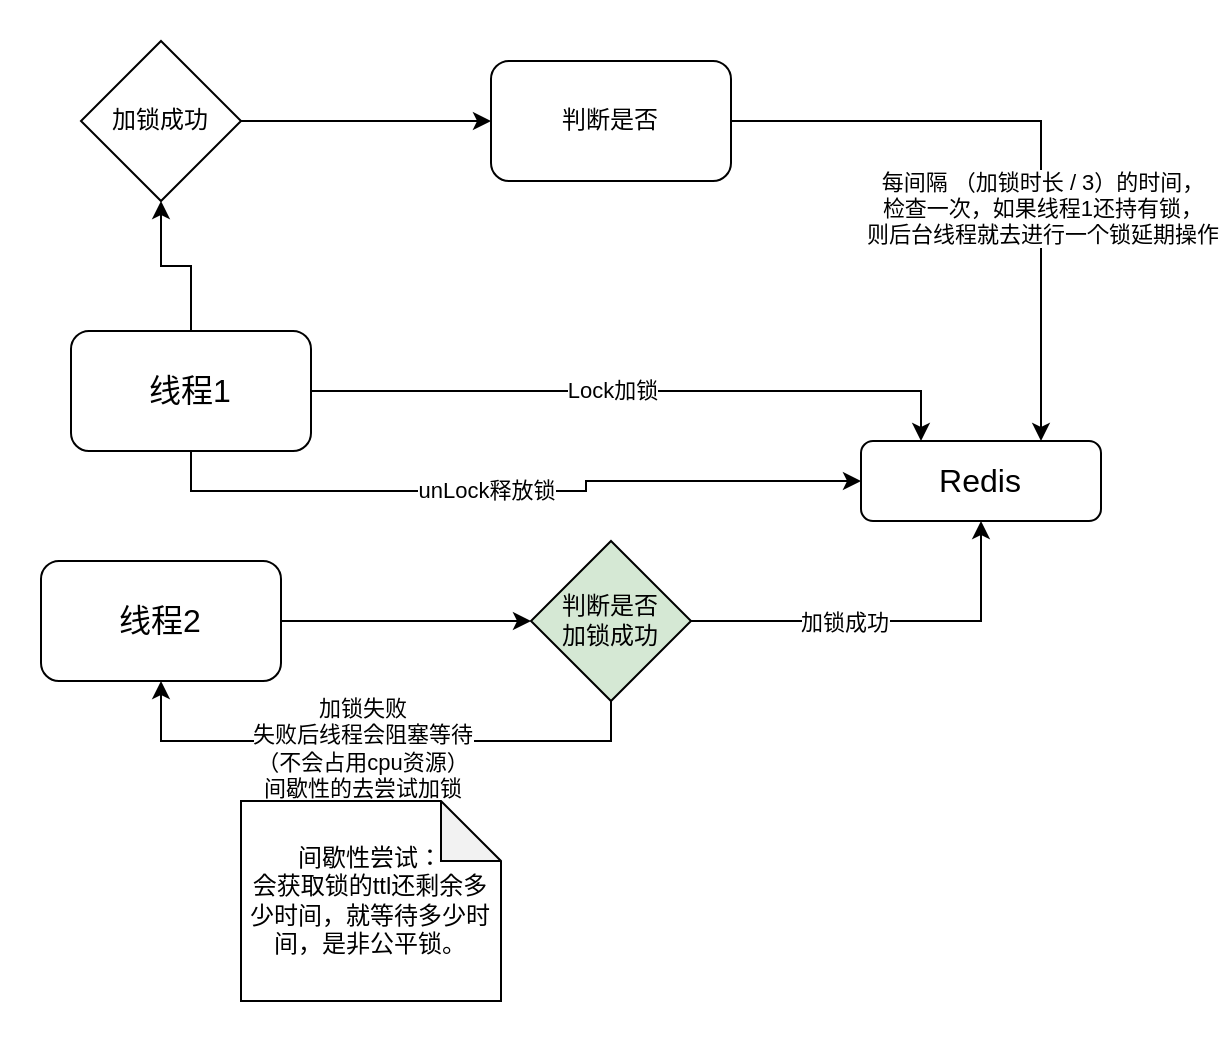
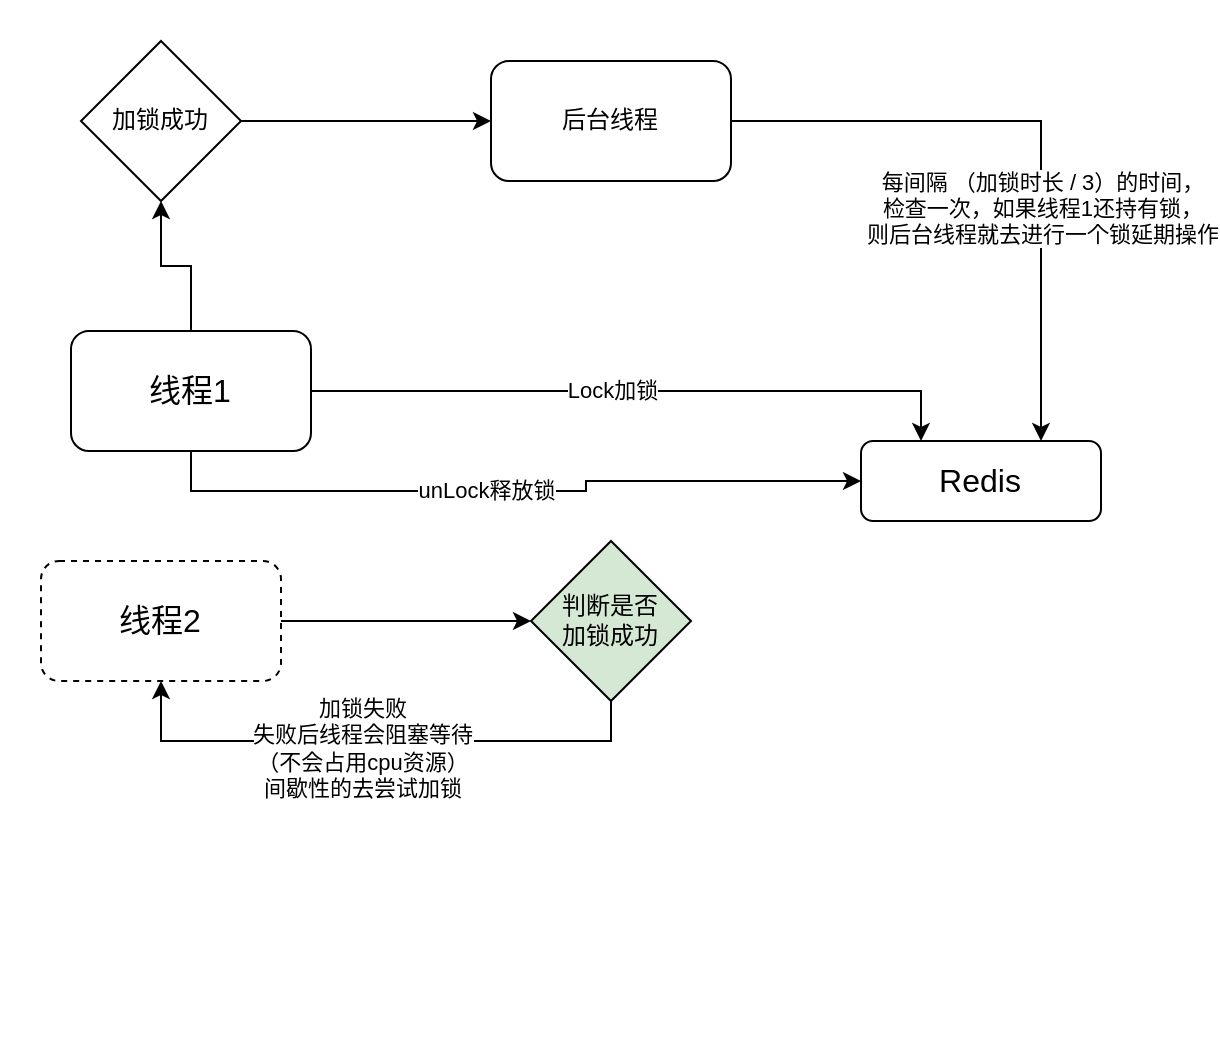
node "判断是否": label "判断是否" -> "后台线程"
node "线程2": style solid -> dashed
edge "判断是否 加锁成功" -> "Redis": removed, label "加锁成功"
node "间歇性尝试： 会获取锁的ttl还剩余多少时间，就等待多少时间，是非公平锁。": removed
